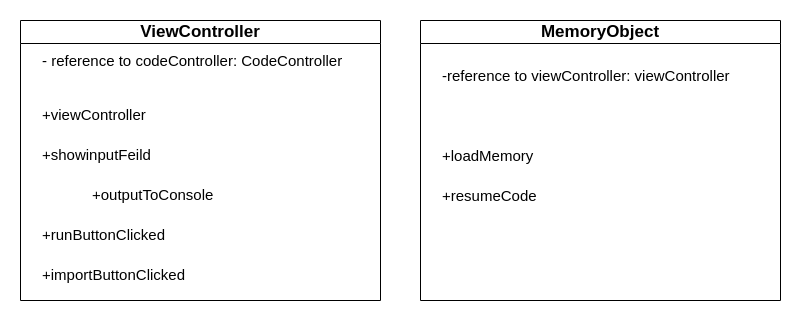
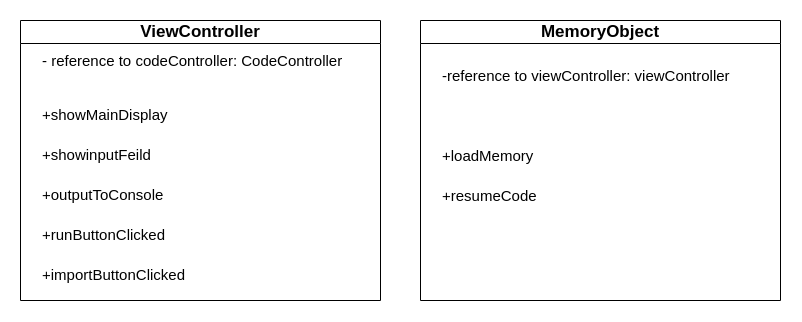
node "+viewController": label "+viewController" -> "+showMainDisplay"
node "+outputToConsole": moved (161, 196) -> (111, 196)
